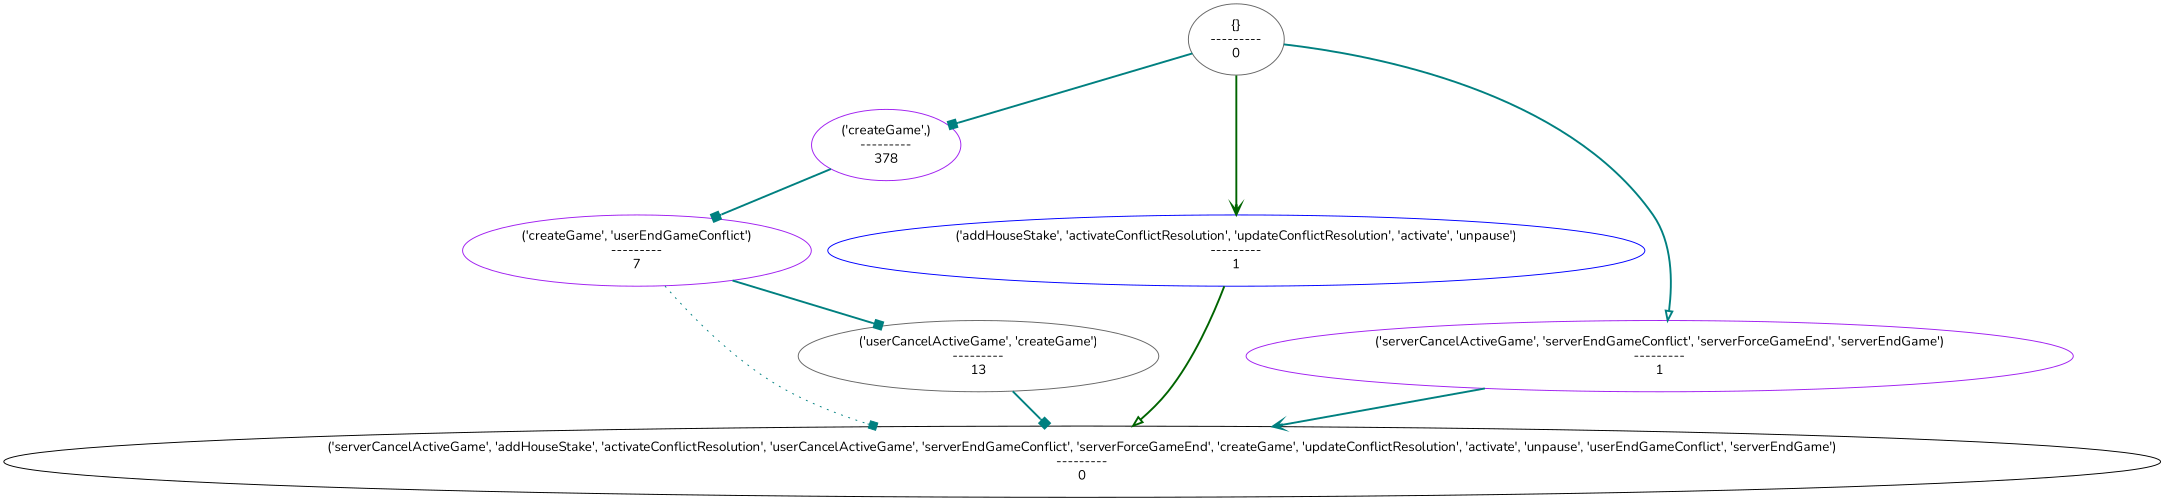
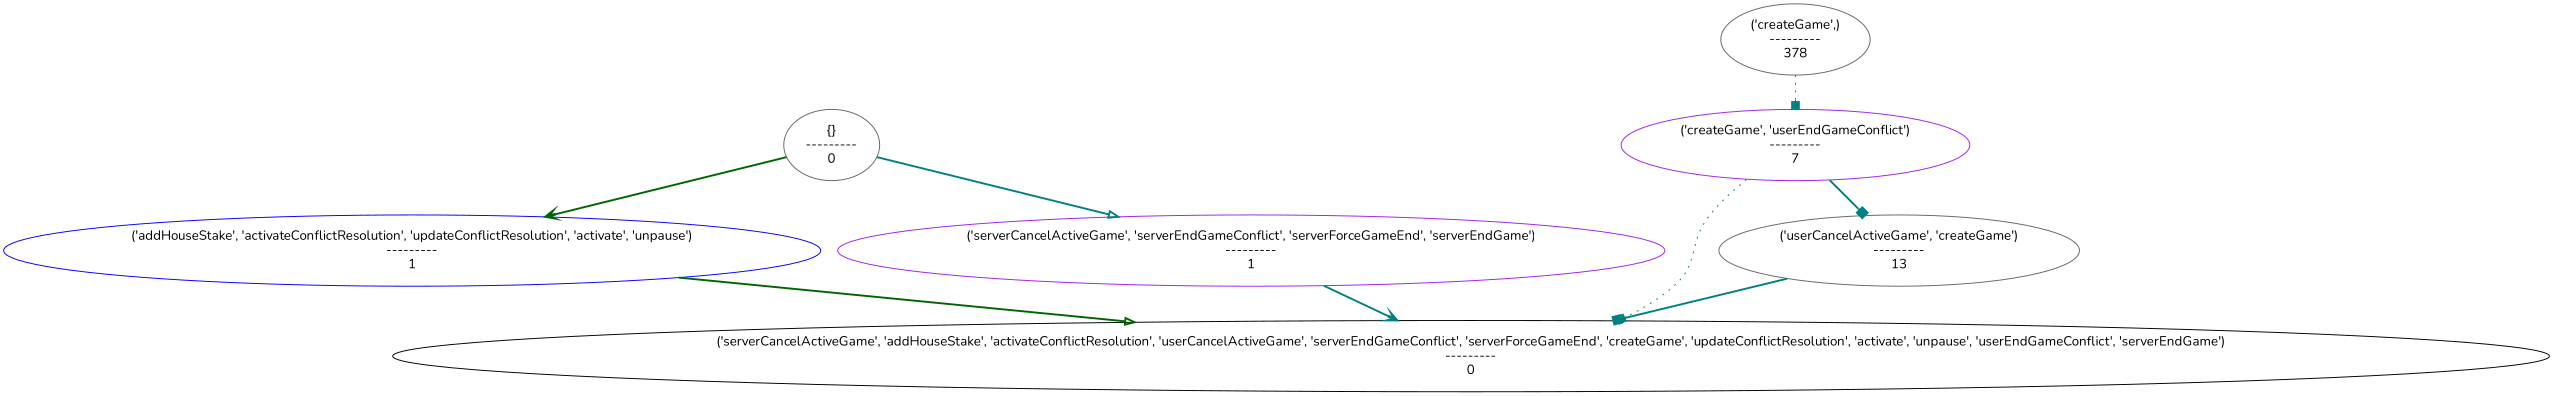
edge "{} --------- 0" -> "('createGame',) --------- 378": removed
node "('createGame',) --------- 378": color purple -> gray40
edge "('createGame',) --------- 378" -> "('createGame', 'userEndGameConflict') --------- 7": style bold -> dotted
